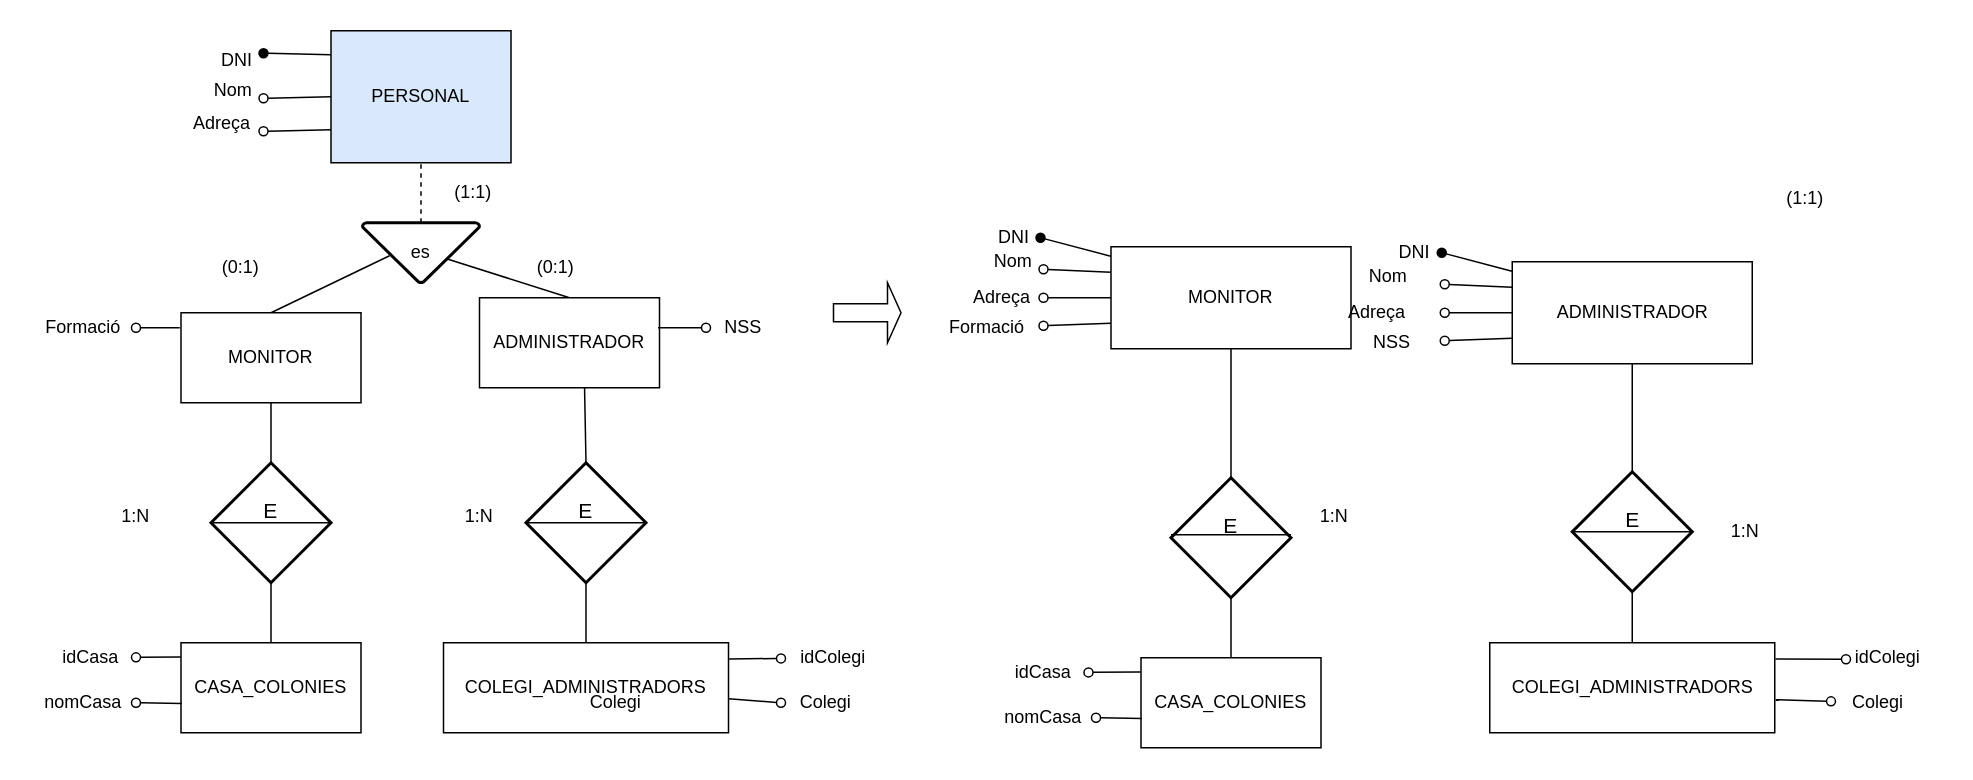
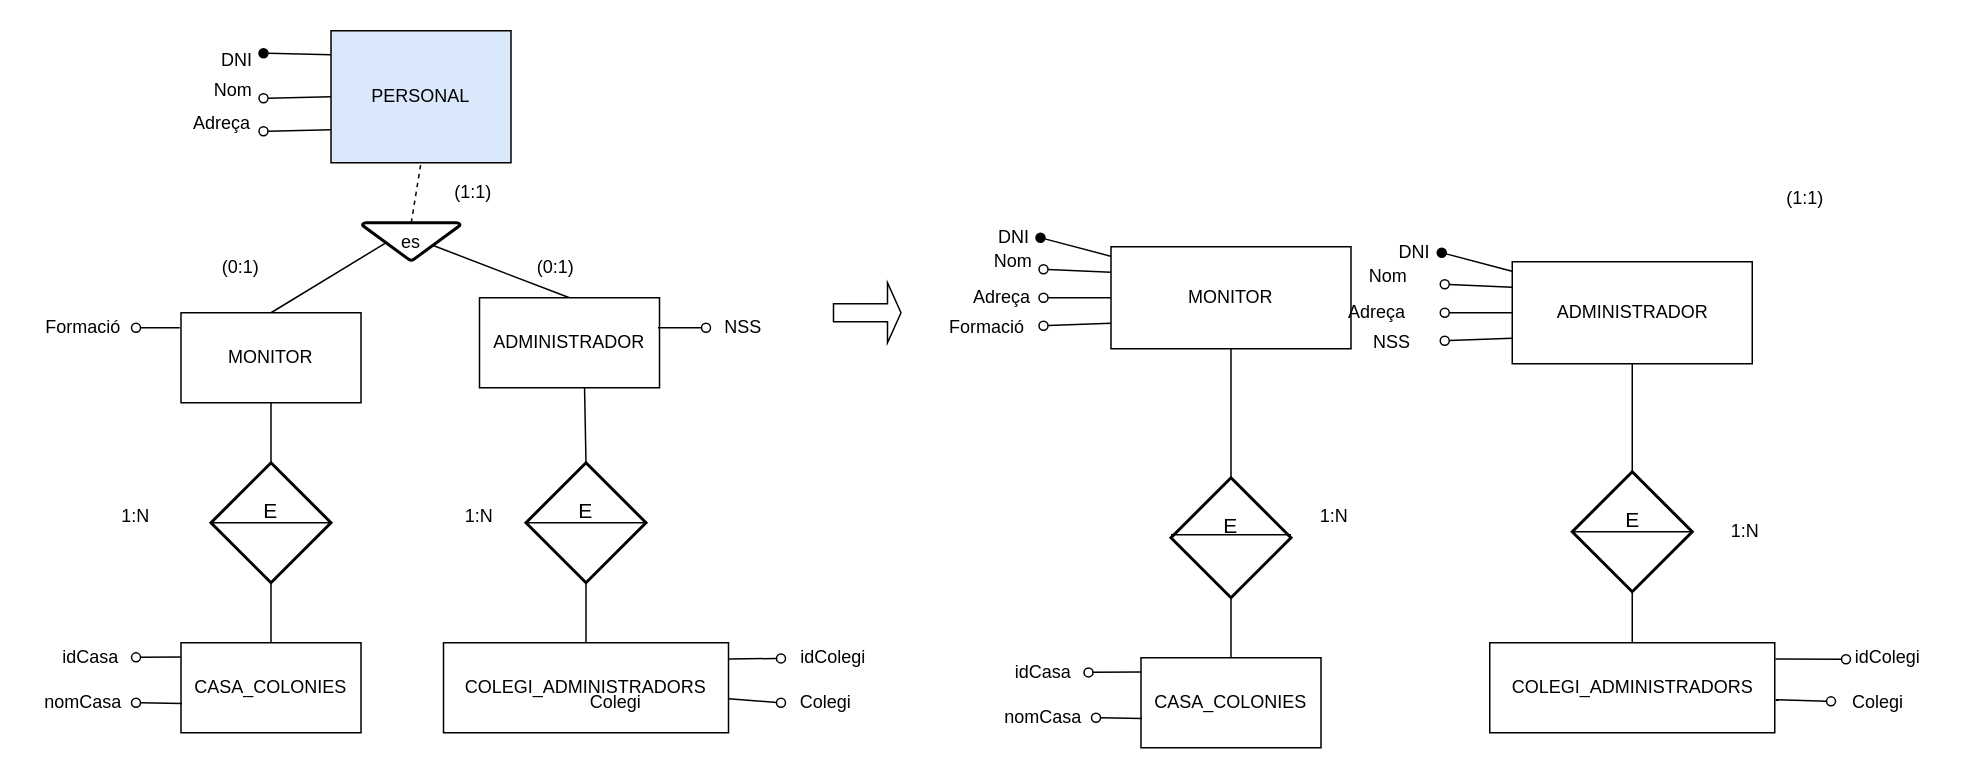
node "es": size 117x60 -> 98x38
